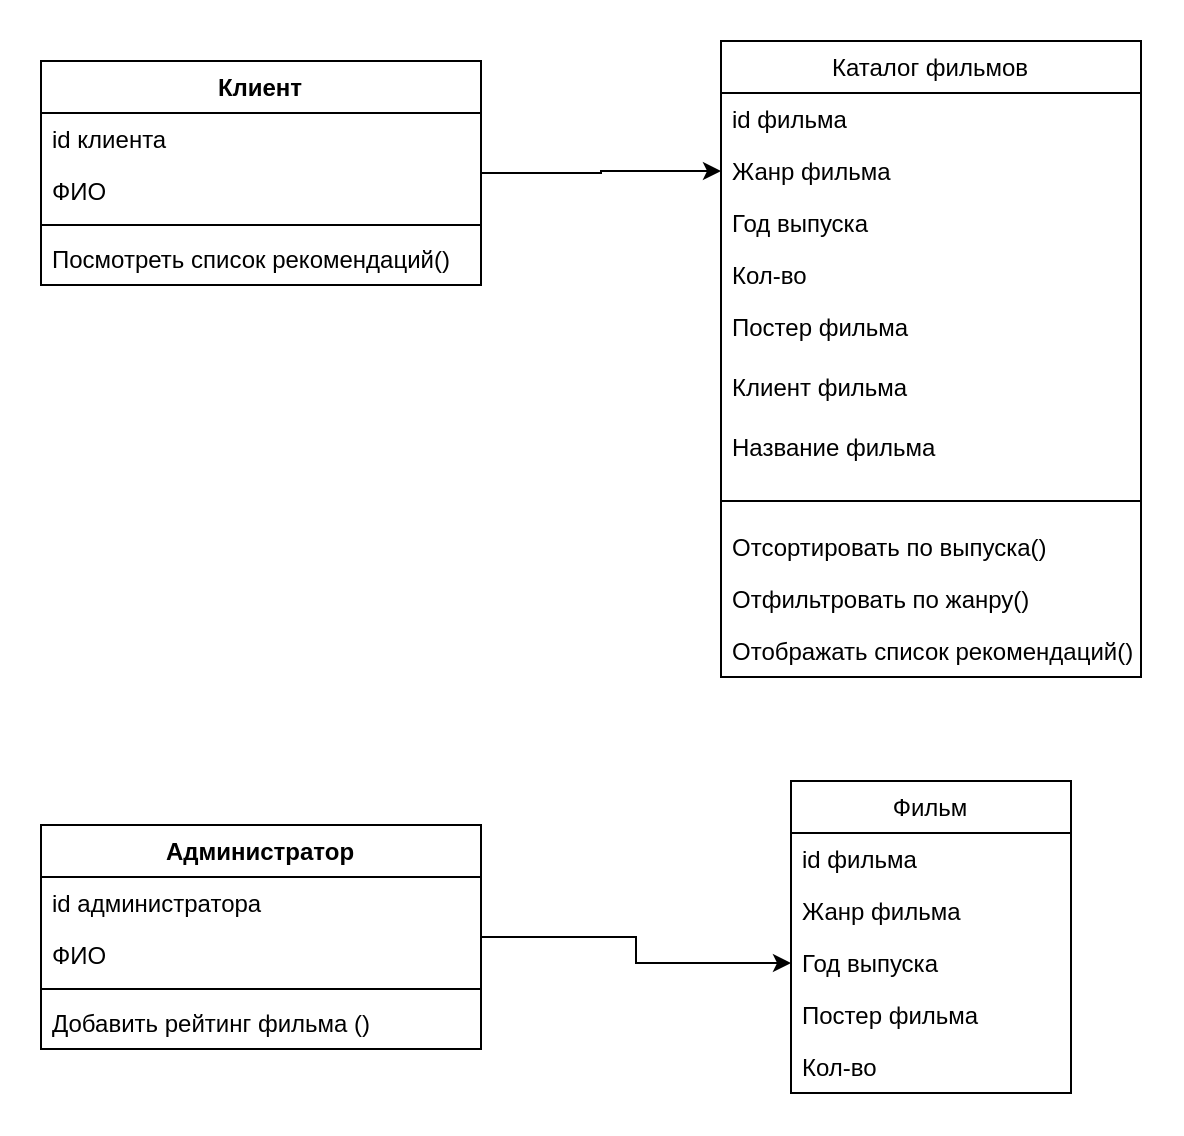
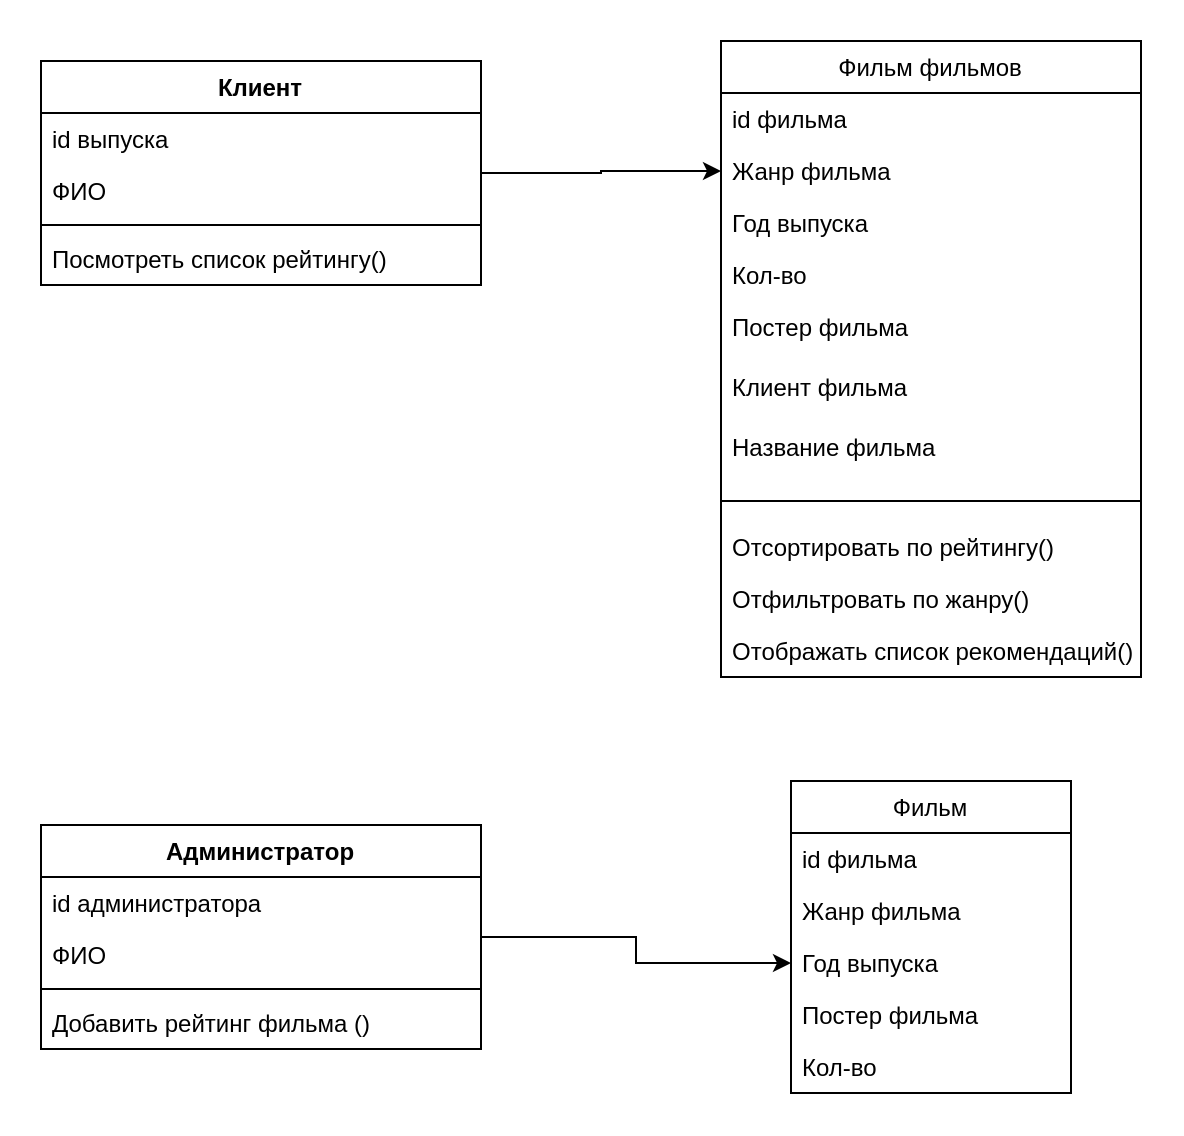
node "Каталог фильмов": label "Каталог фильмов" -> "Фильм фильмов"
node "id клиента": label "id клиента" -> "id выпуска"
node "Посмотреть список рекомендаций()": label "Посмотреть список рекомендаций()" -> "Посмотреть список рейтингу()"
node "Отсортировать по выпуска()": label "Отсортировать по выпуска()" -> "Отсортировать по рейтингу()"
